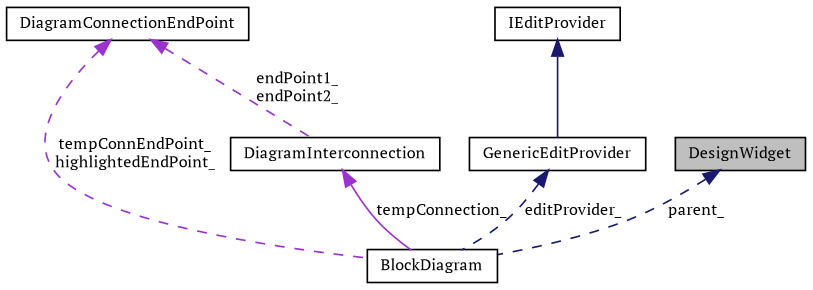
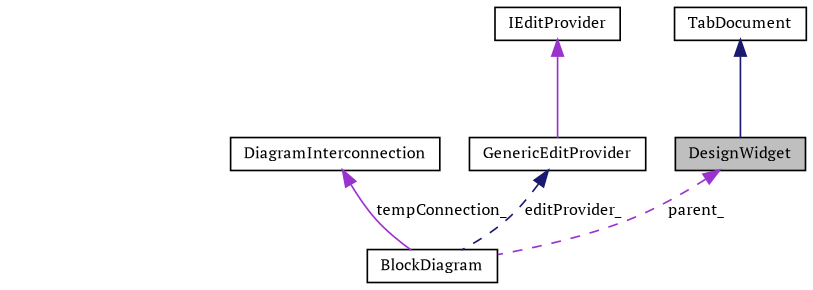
node "DiagramConnectionEndPoint": removed
node "TabDocument": added
edge "GenericEditProvider" -> "IEditProvider": color midnightblue -> darkorchid3
edge "BlockDiagram" -> "DesignWidget": color midnightblue -> darkorchid3
